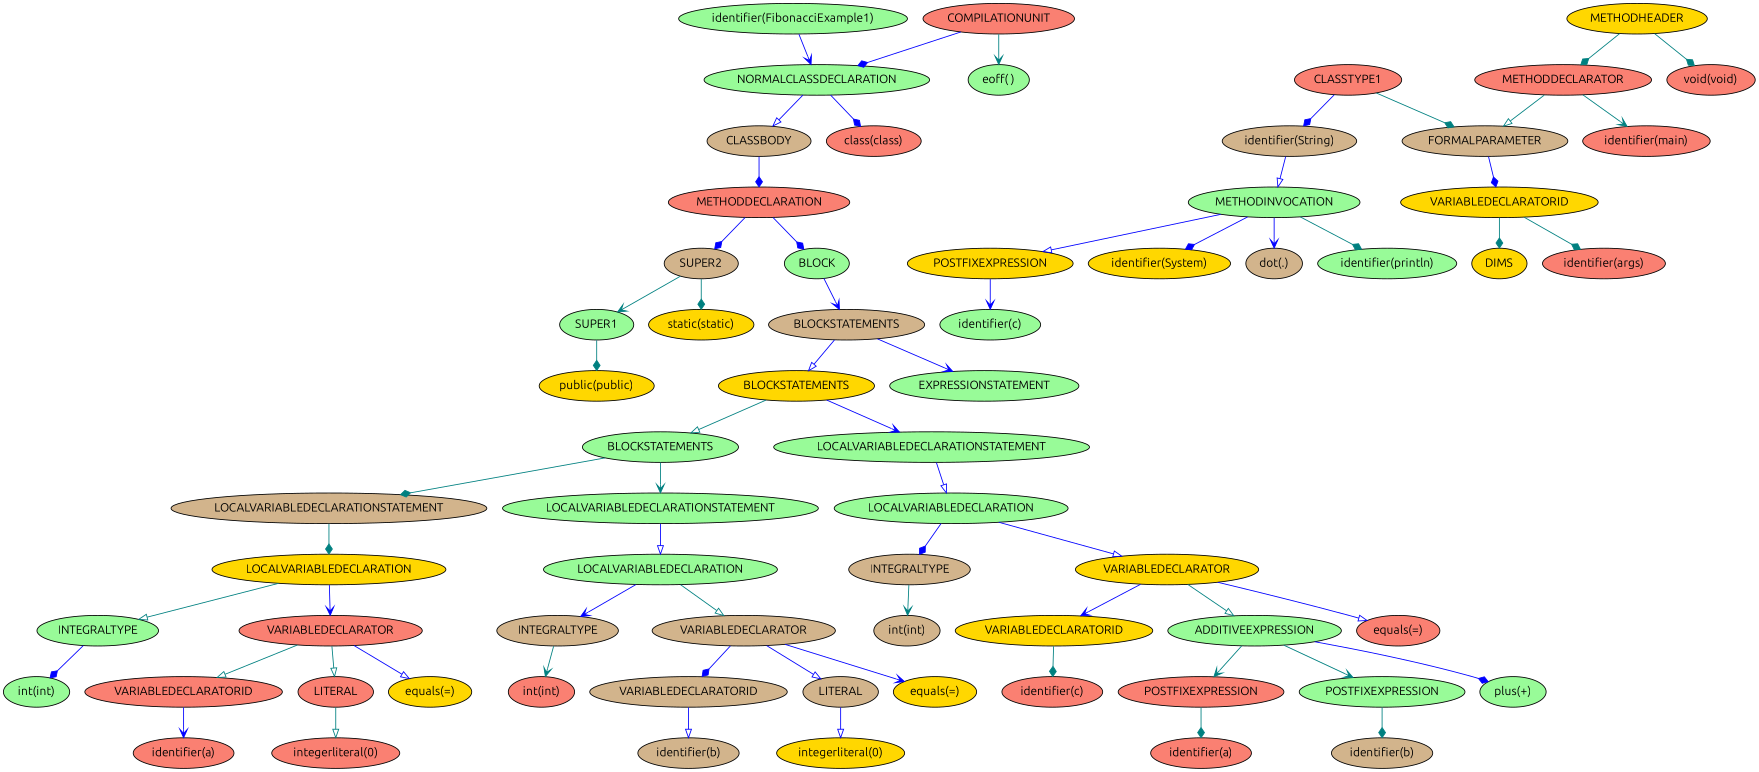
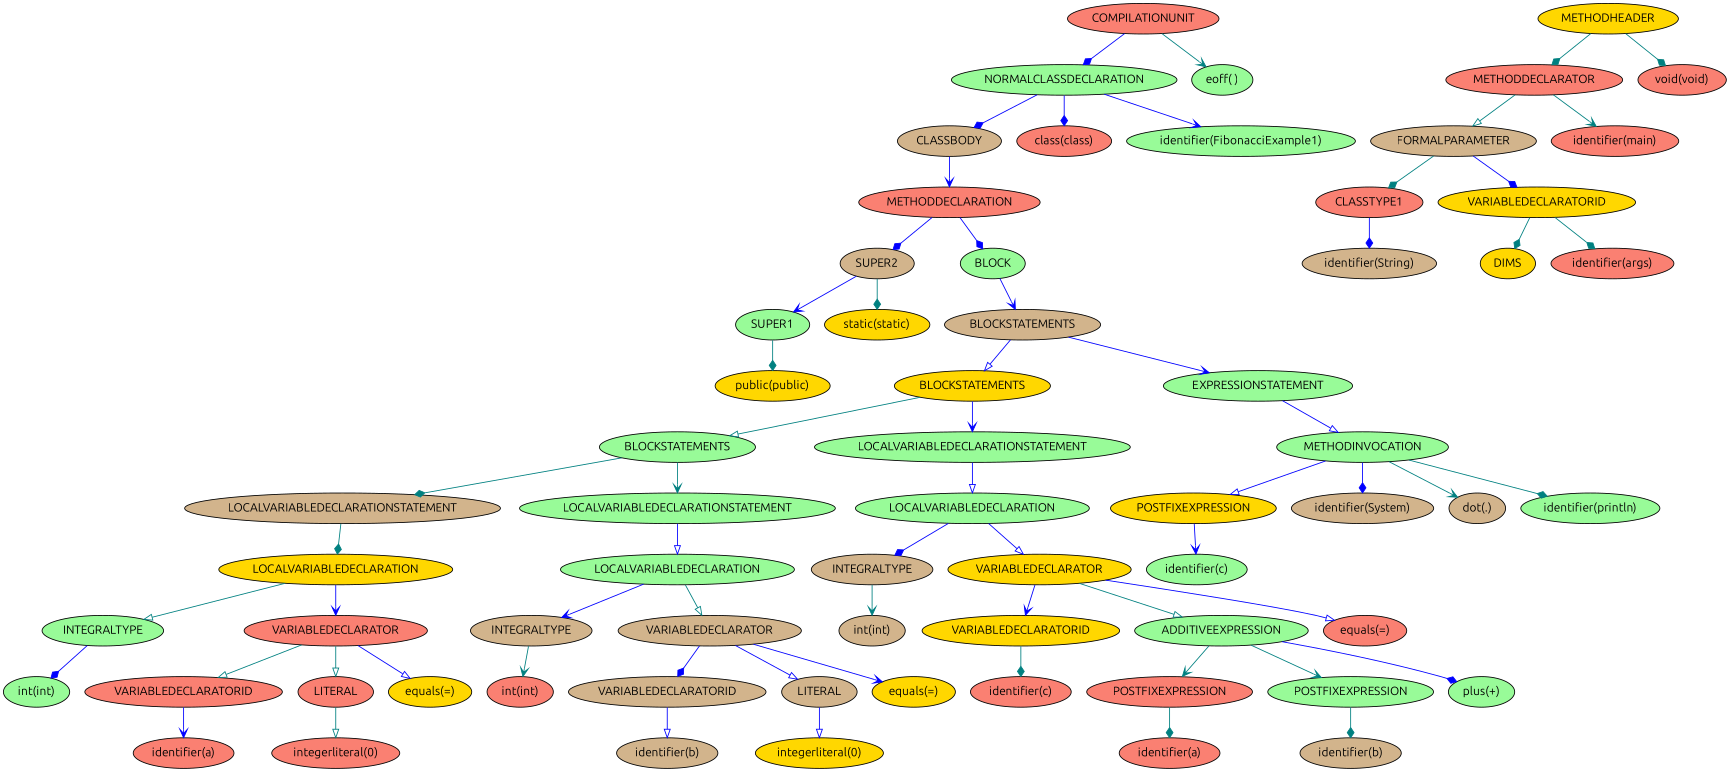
edge "identifier(FibonacciExample1)" -> "NORMALCLASSDECLARATION": reversed
edge "NORMALCLASSDECLARATION" -> "CLASSBODY": arrowhead onormal -> diamond
edge "CLASSTYPE1" -> "FORMALPARAMETER": reversed
edge "CLASSBODY" -> "METHODDECLARATION": arrowhead diamond -> vee
edge "identifier(String)" -> "METHODINVOCATION": now "EXPRESSIONSTATEMENT" -> "METHODINVOCATION"
edge "METHODINVOCATION" -> "dot(.)": color blue -> teal
node "identifier(System)": fillcolor gold -> tan
edge "SUPER2" -> "SUPER1": color teal -> blue
